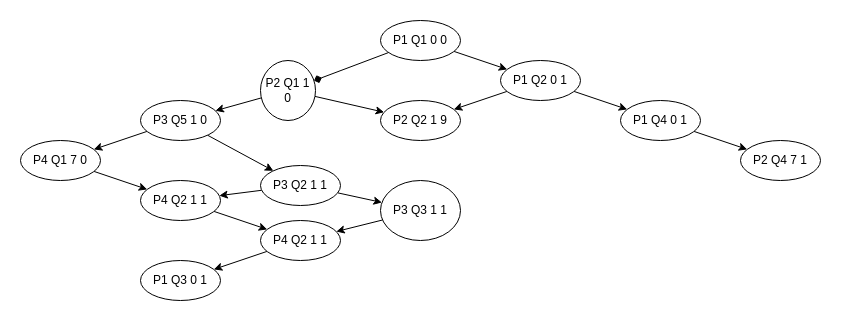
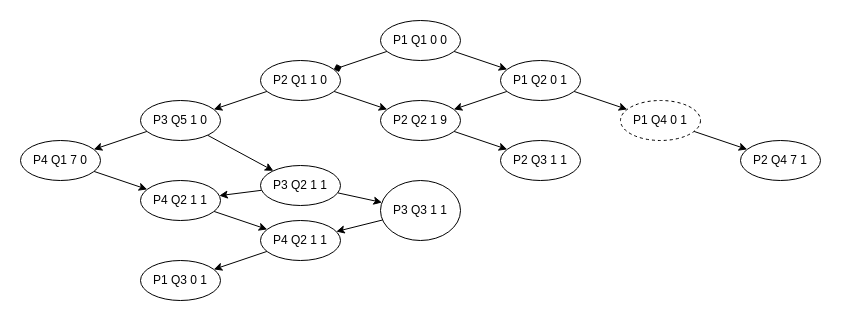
node "P2 Q1 1 0": size 55x60 -> 80x40
node "P1 Q4 0 1": style solid -> dashed
edge "P2 Q2 1 9" -> "P2 Q3 1 1": added
node "P2 Q3 1 1": added
